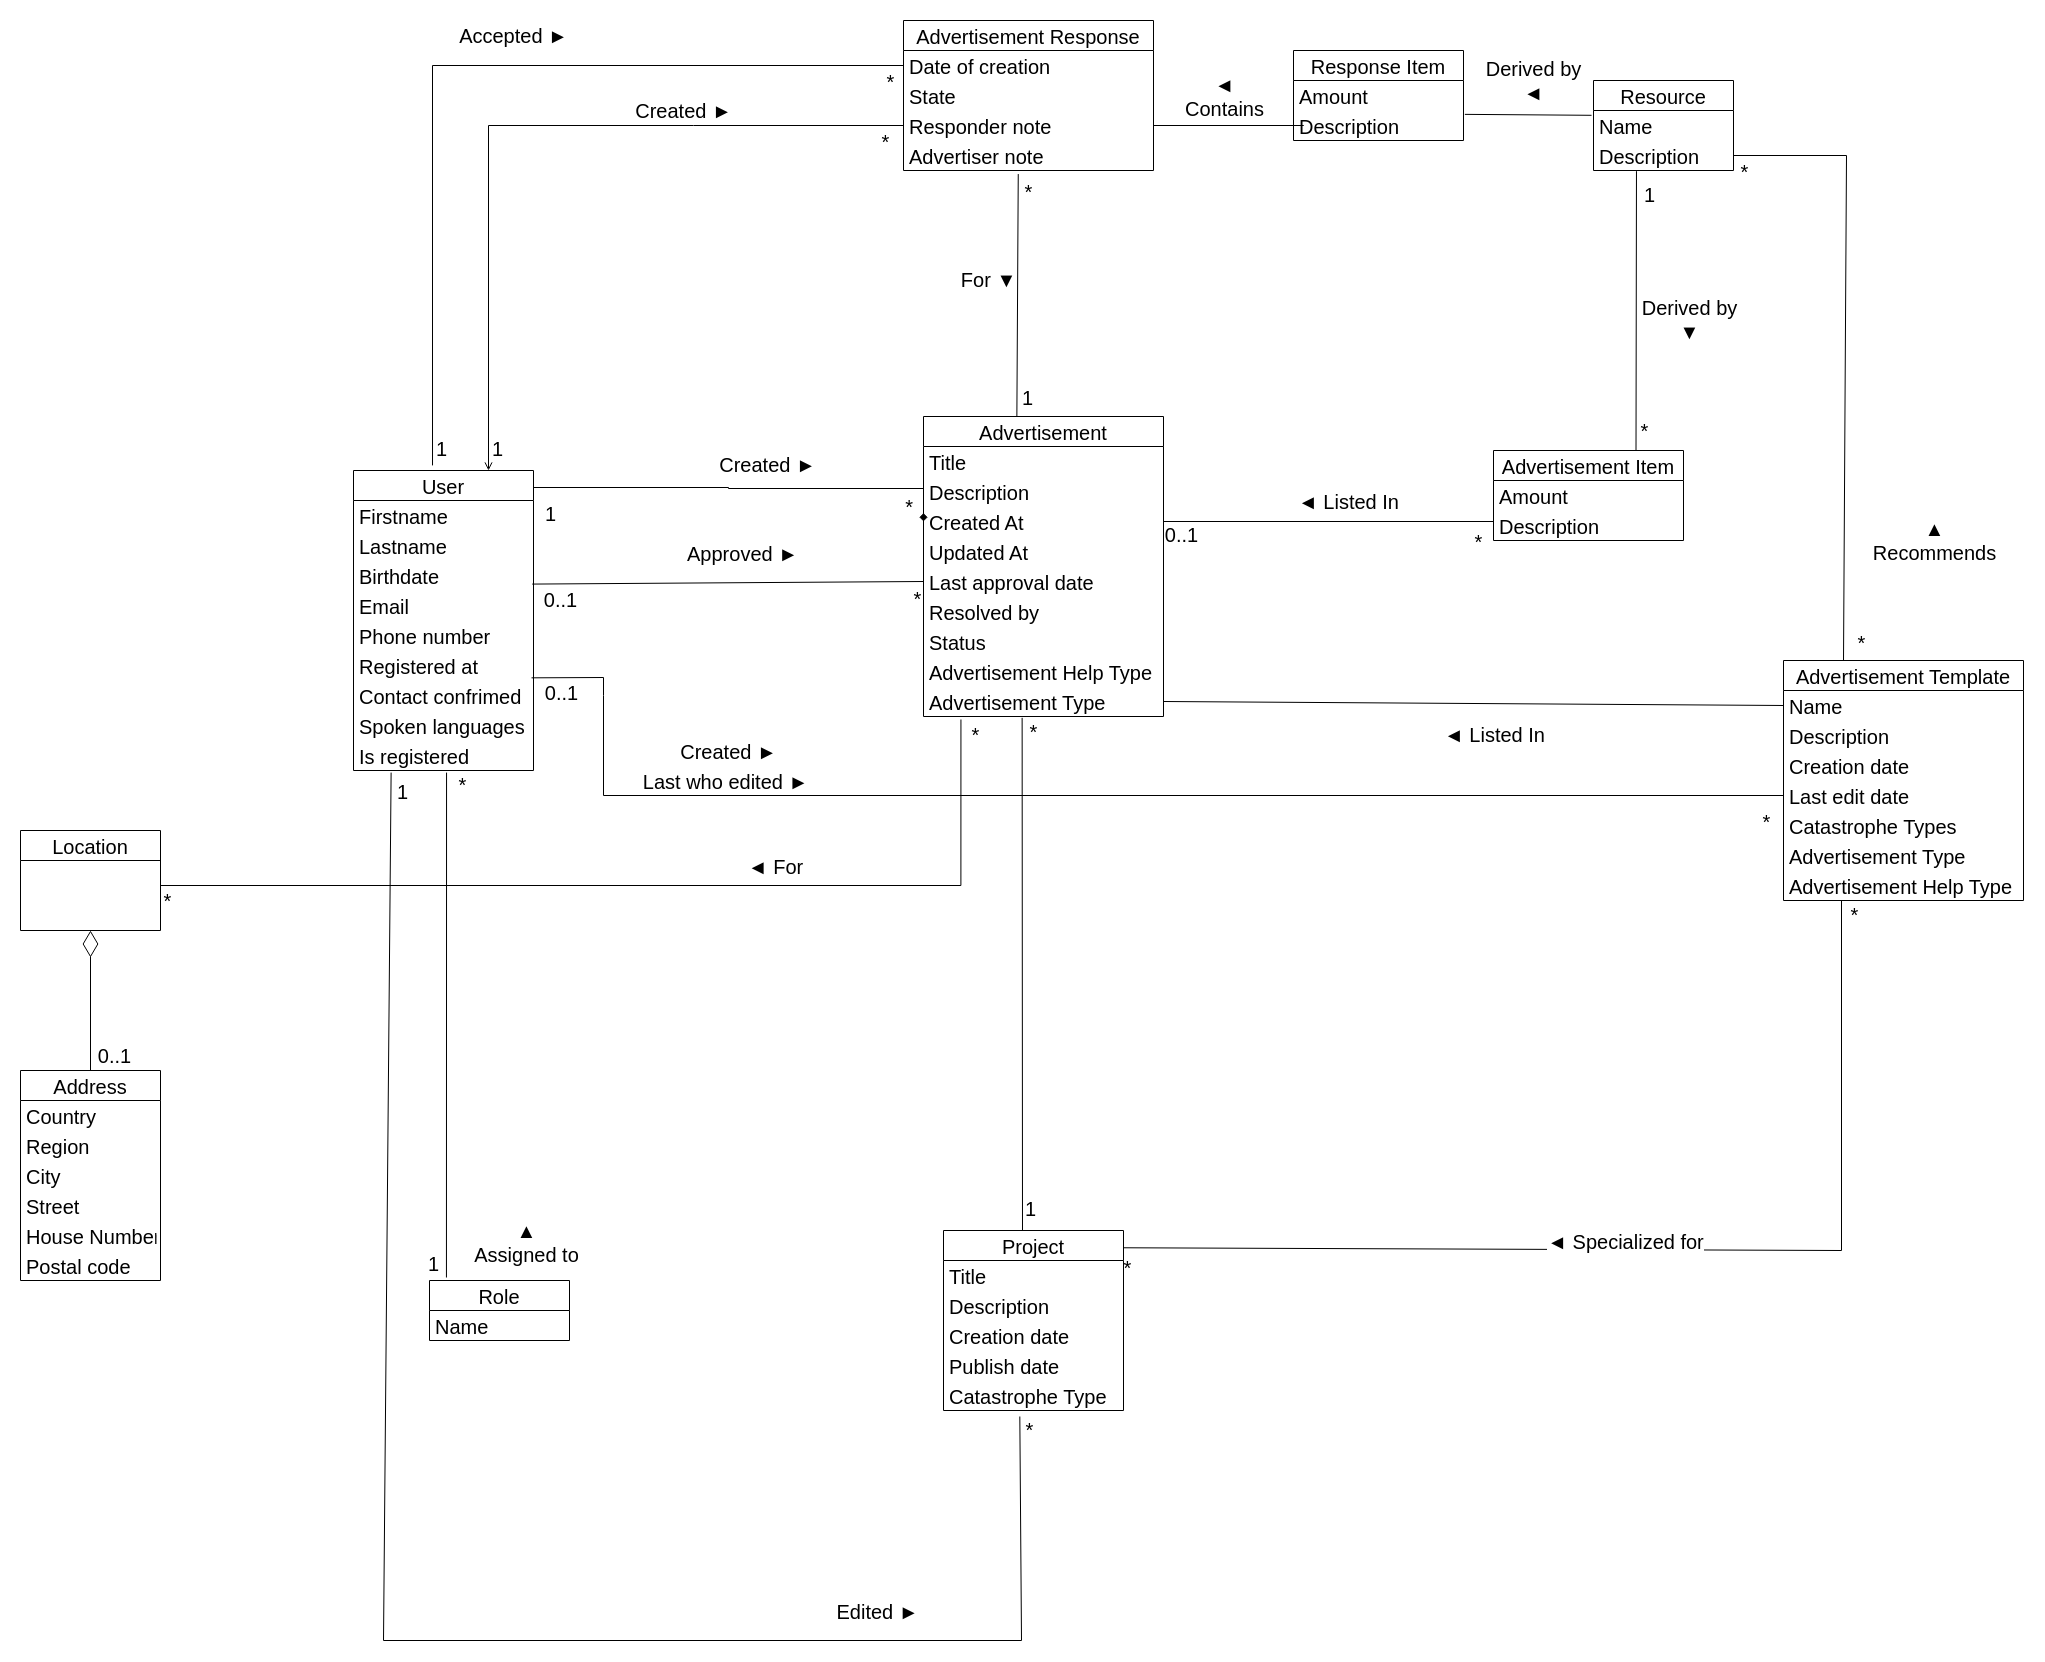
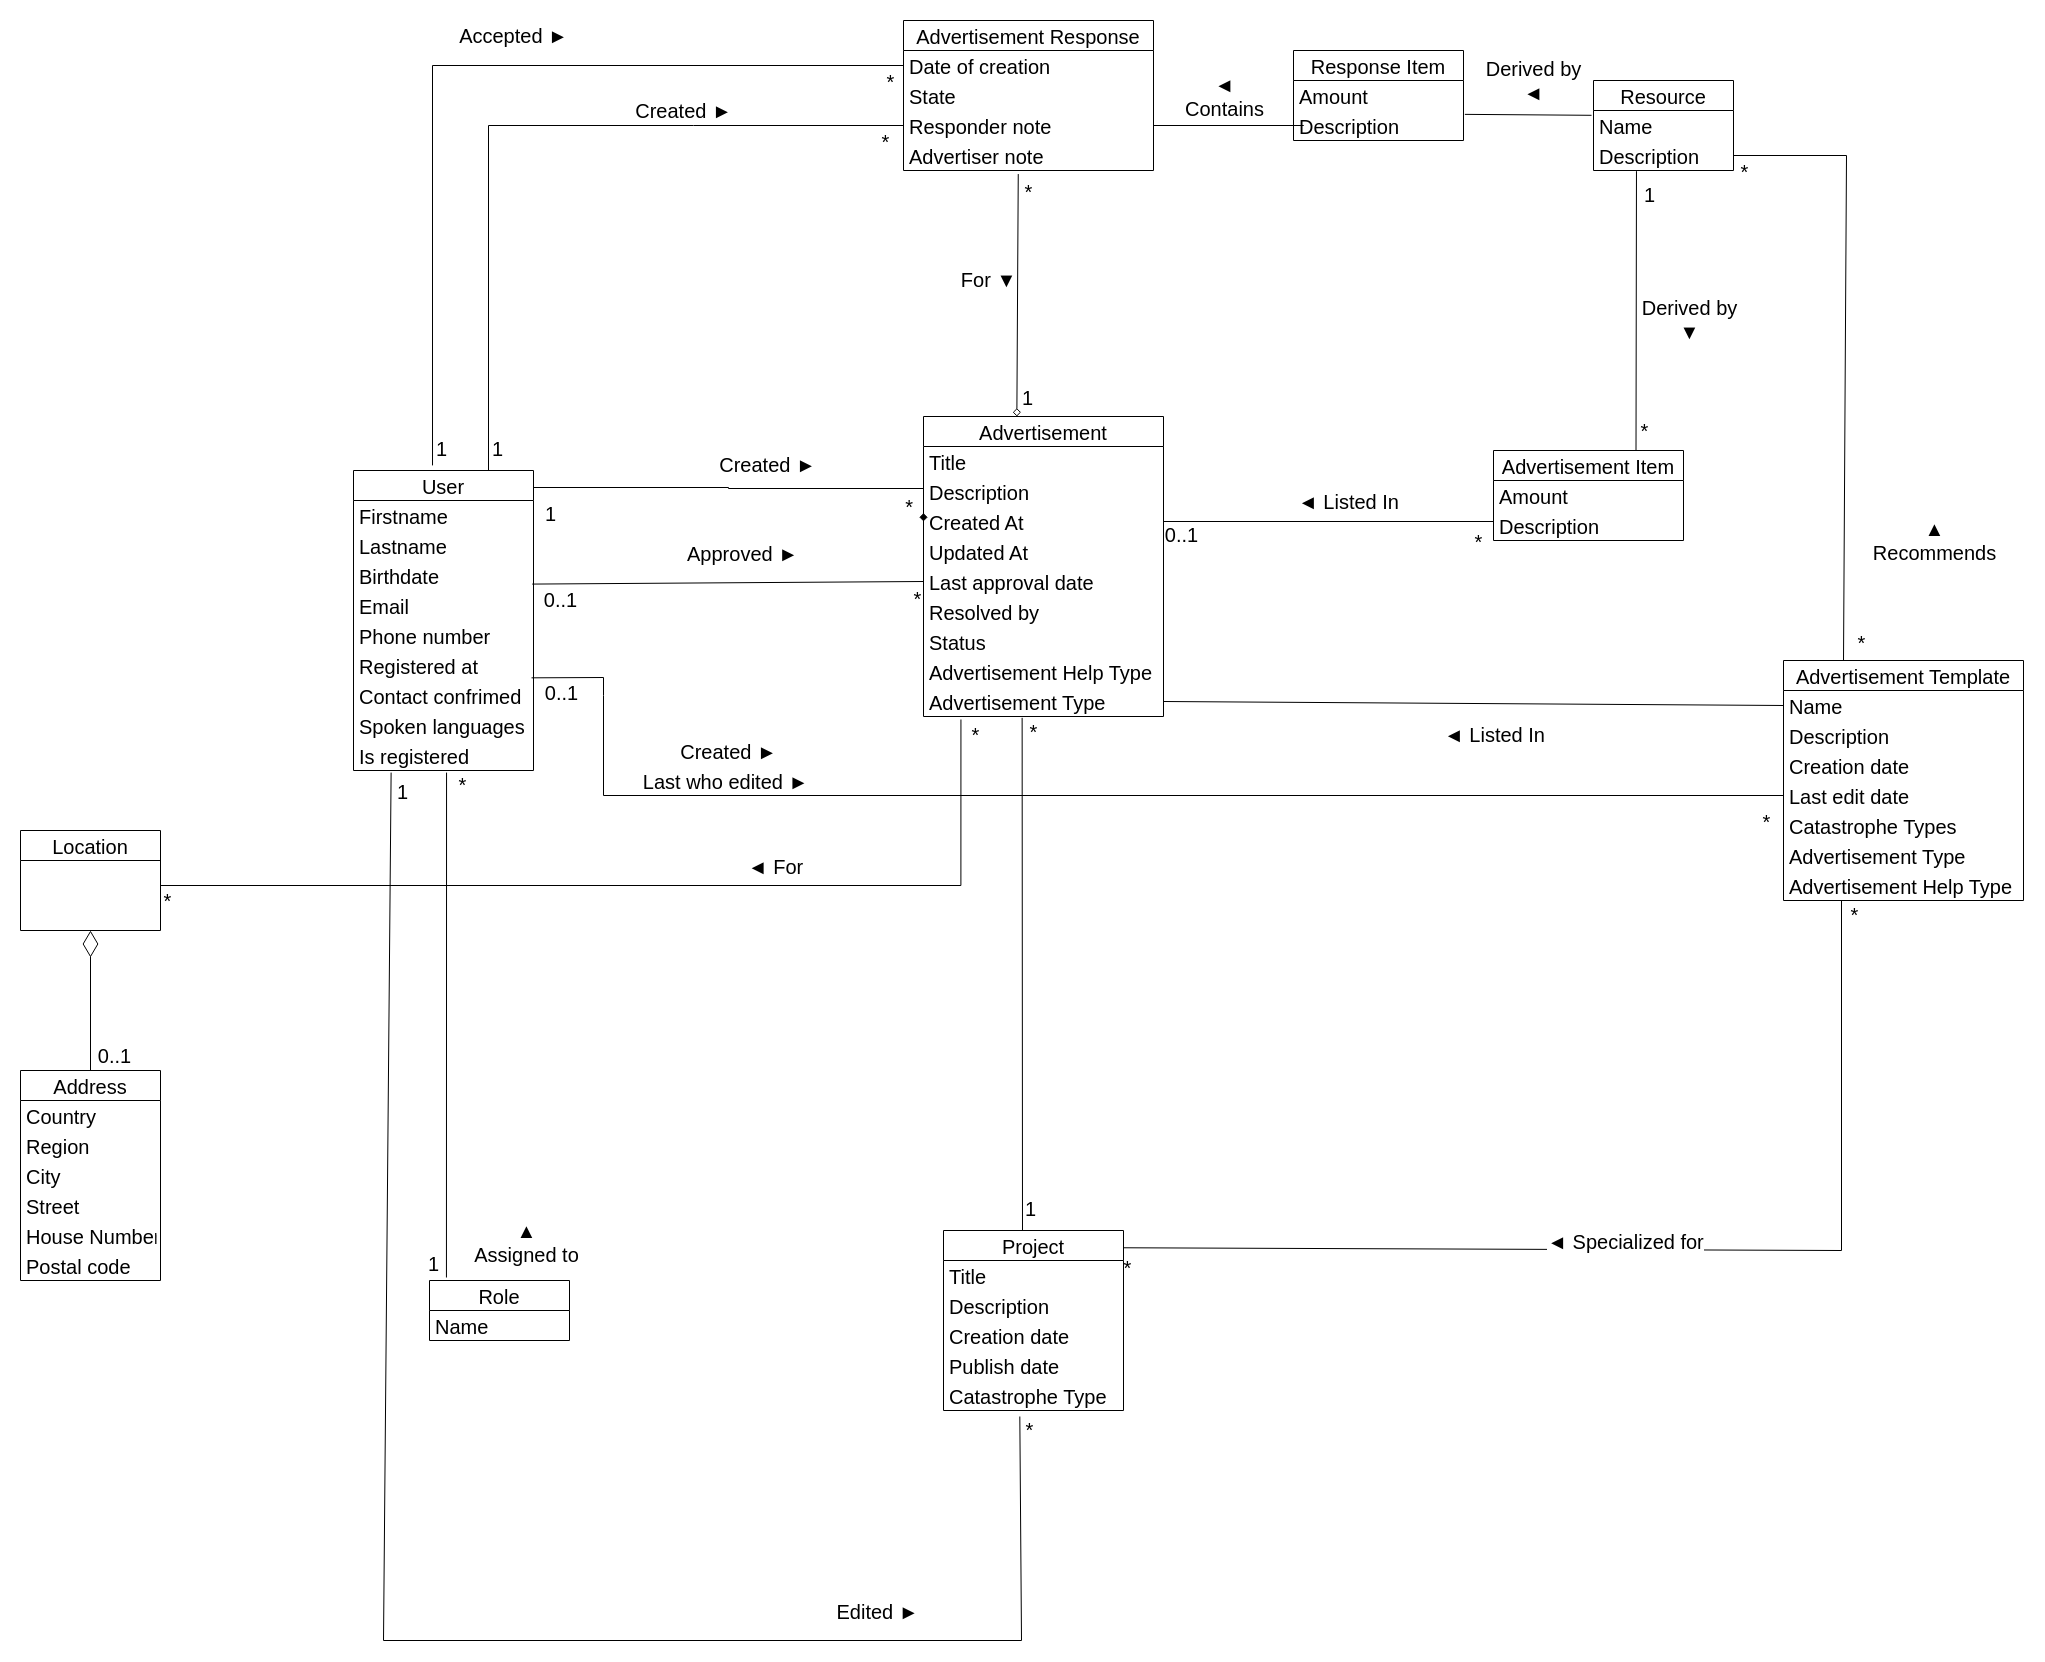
edge "Advertiser note" -- "Advertisement": arrowhead none -> diamond
edge "Responder note" -> "User": arrowhead open -> none
